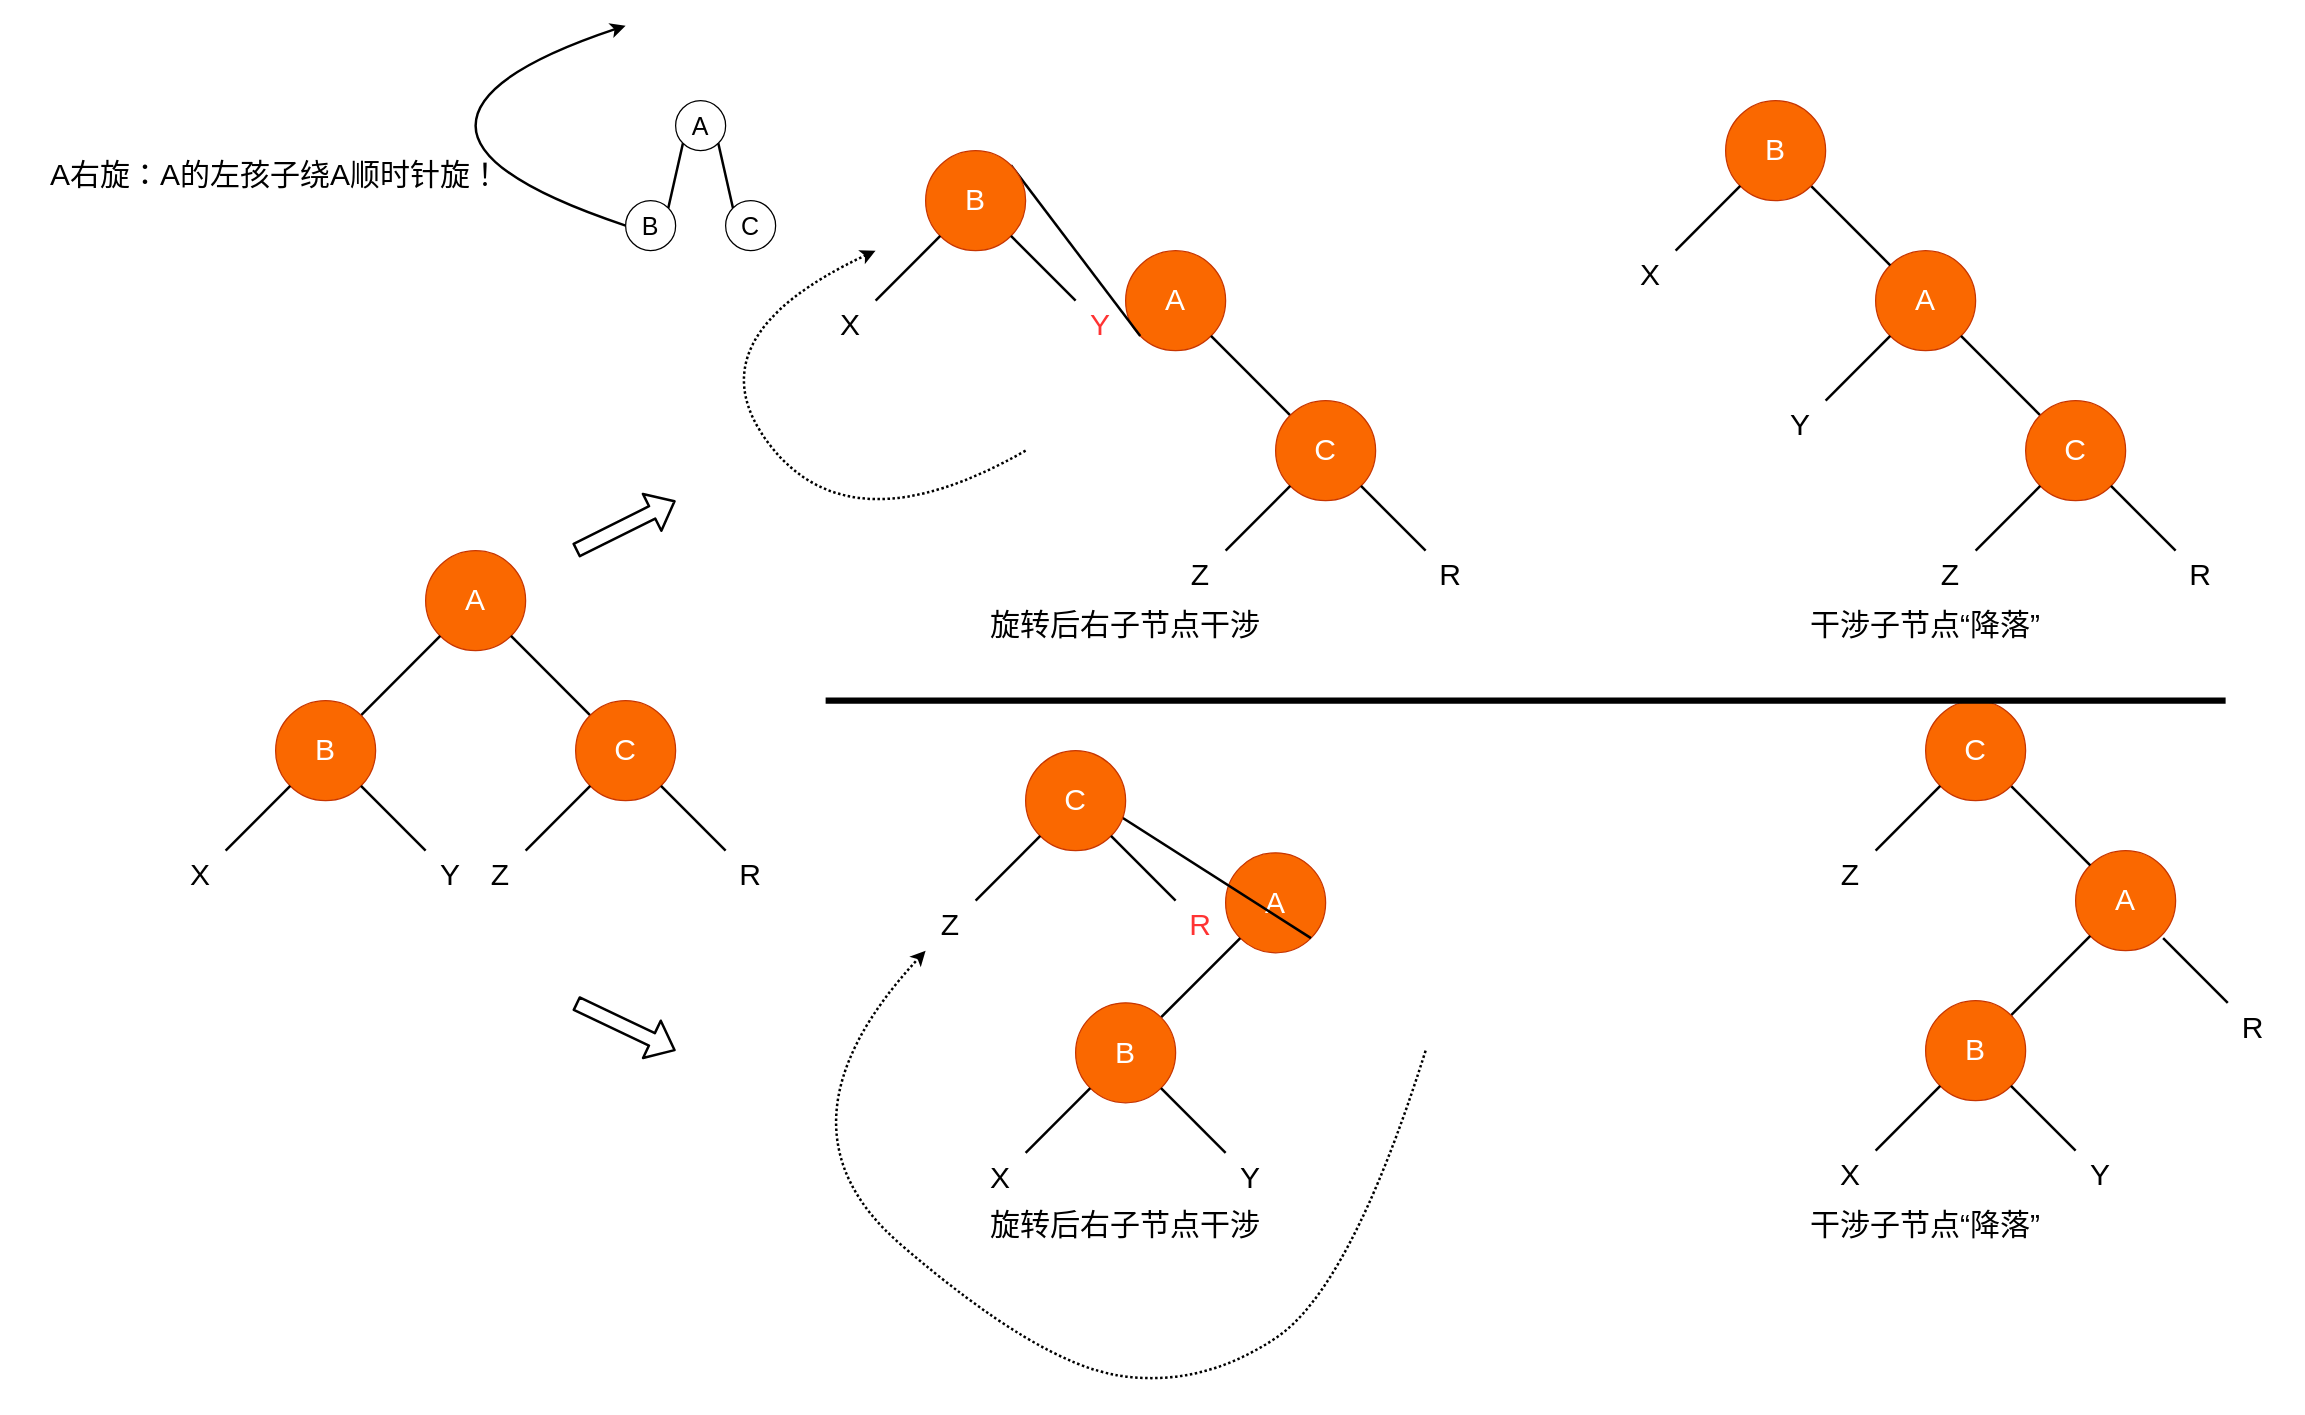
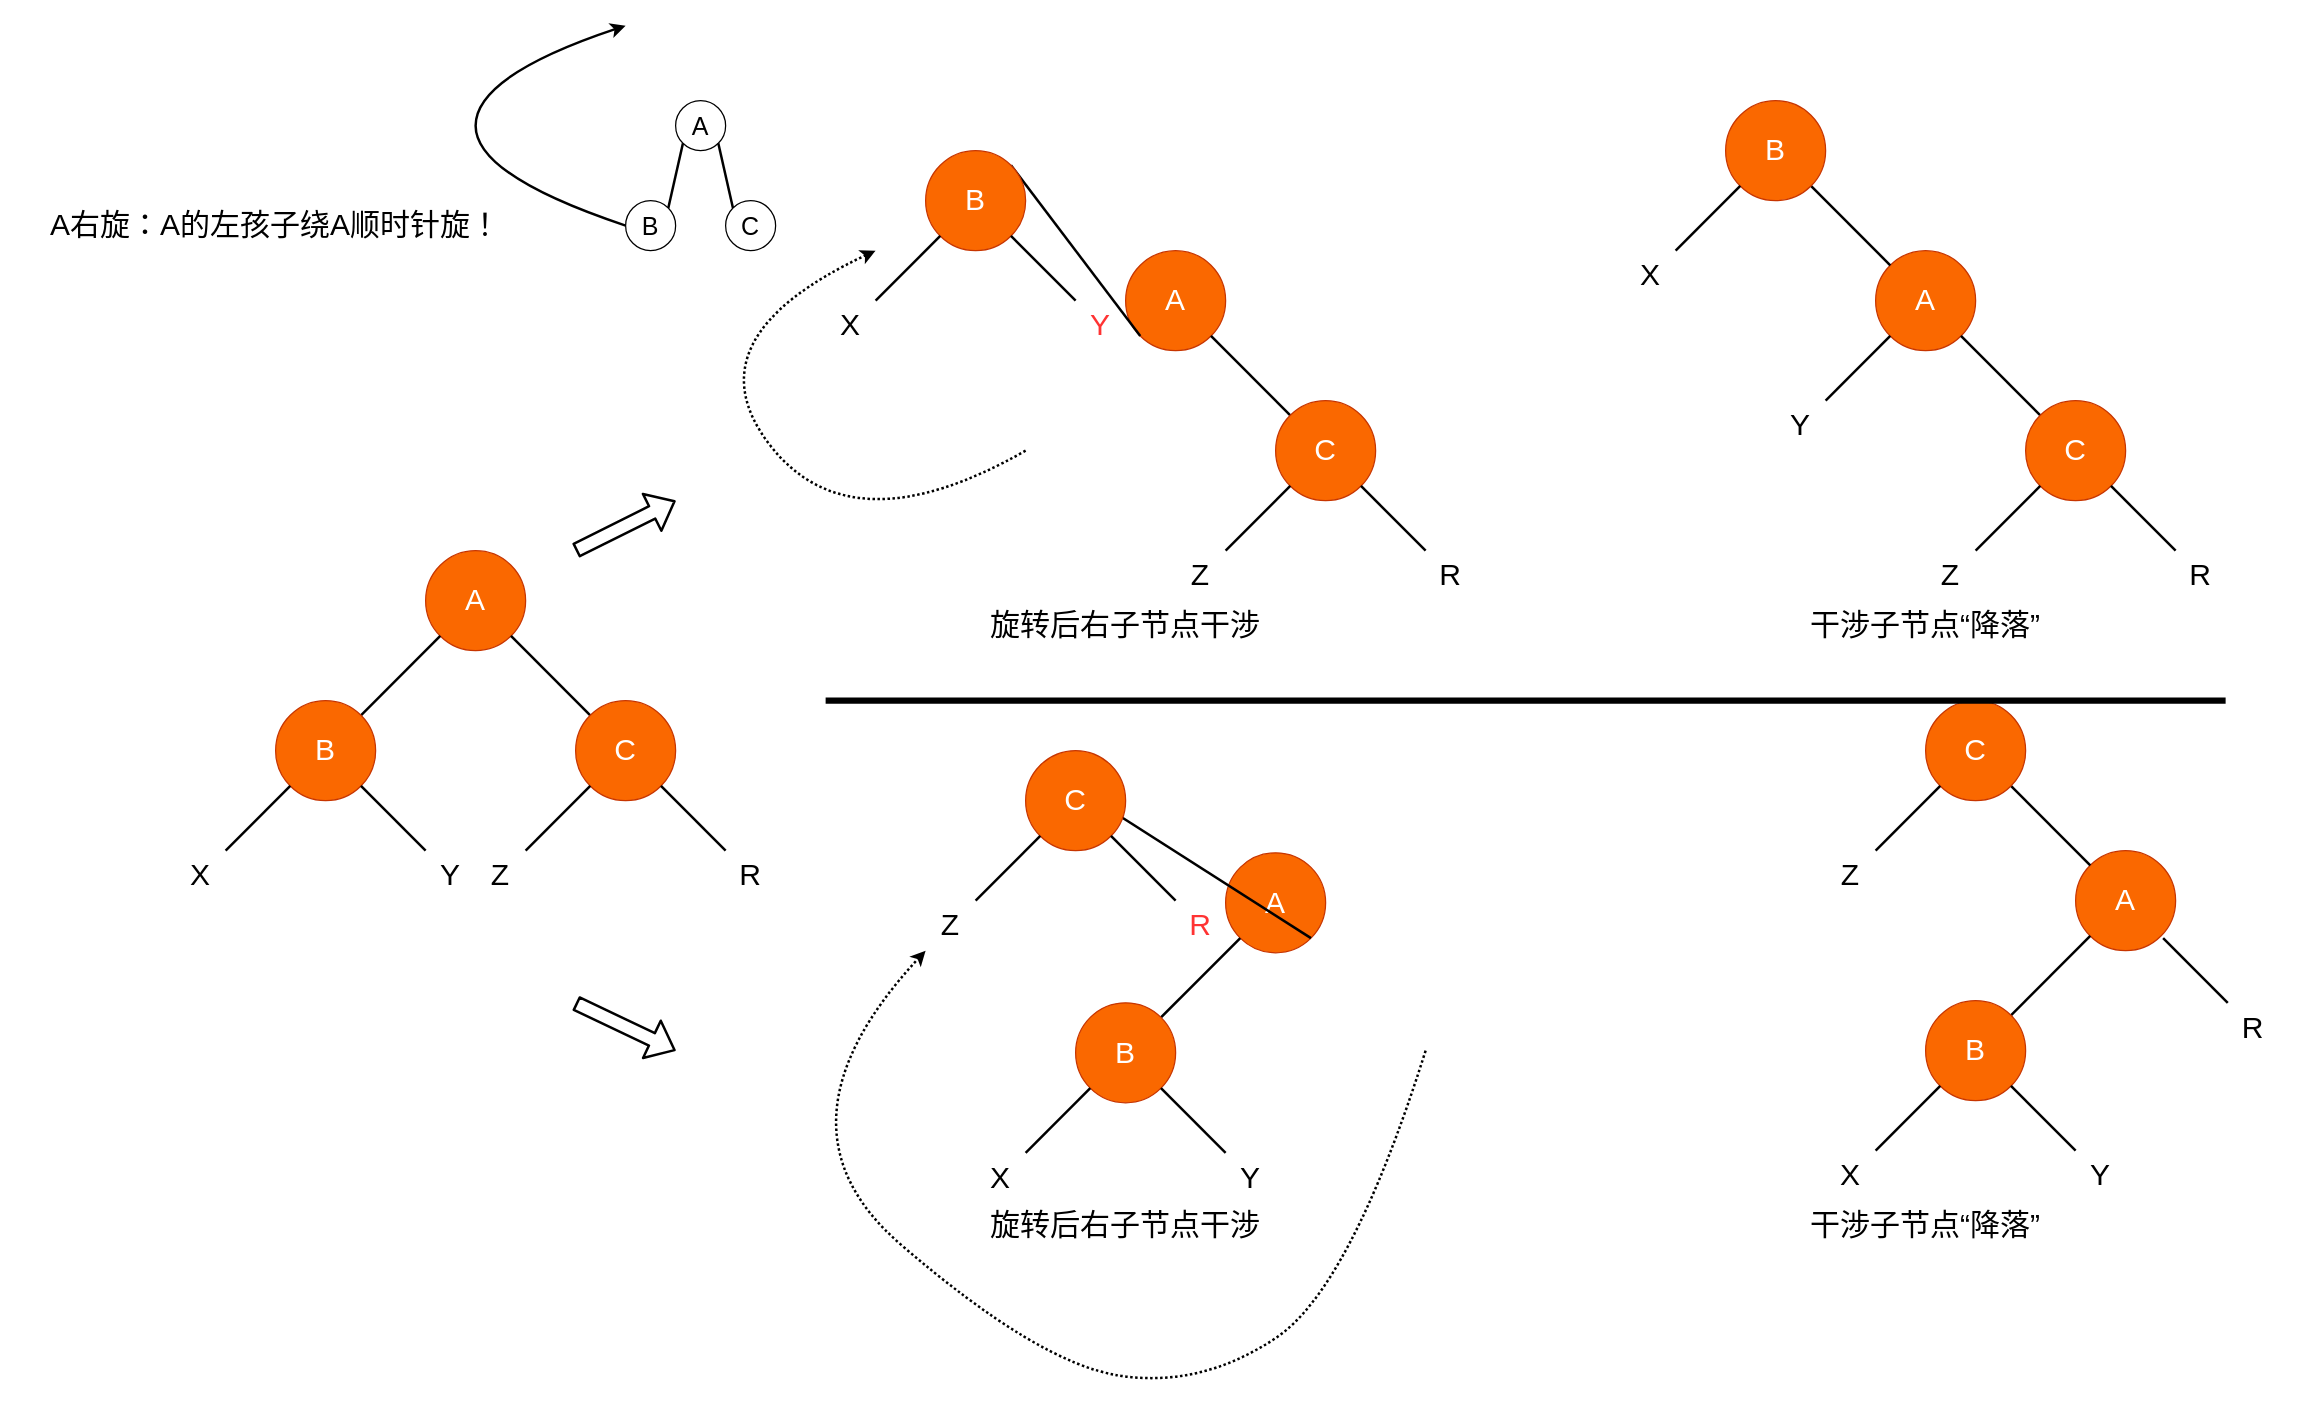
node "A右旋：A的左孩子绕A顺时针旋！": moved (276, 176) -> (276, 226)
